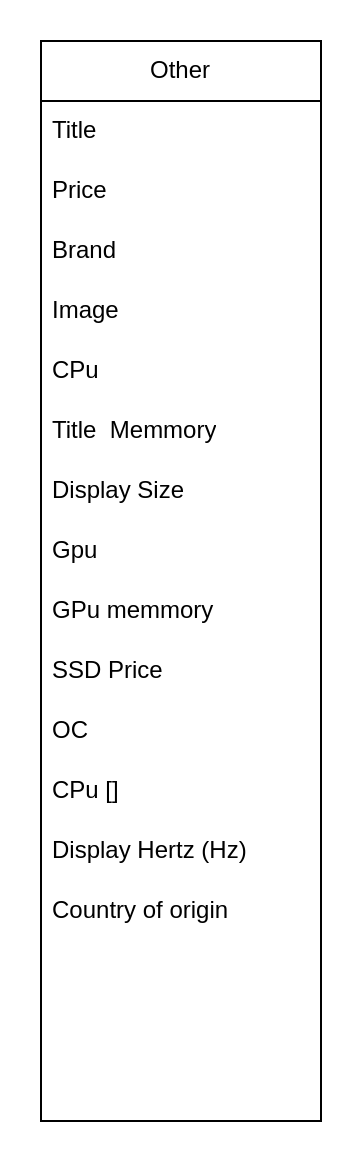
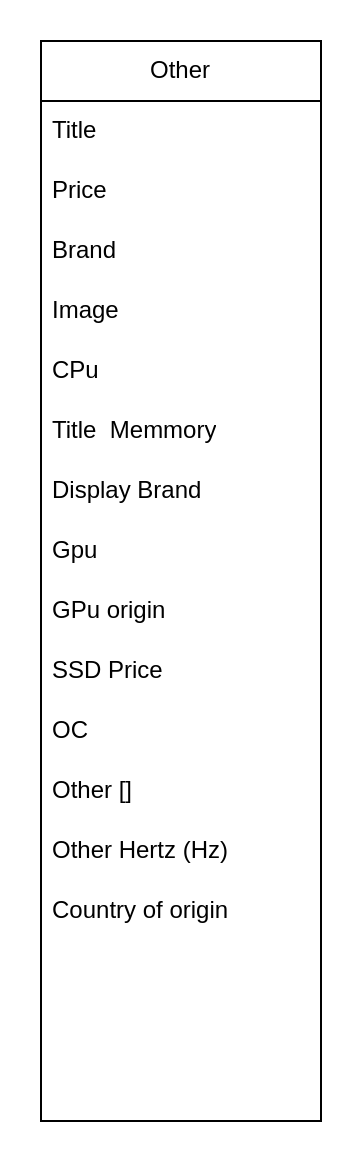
node "Display Size": label "Display Size" -> "Display Brand"
node "GPu memmory": label "GPu memmory" -> "GPu origin"
node "CPu []": label "CPu []" -> "Other []"
node "Display Hertz (Hz)": label "Display Hertz (Hz)" -> "Other Hertz (Hz)"
